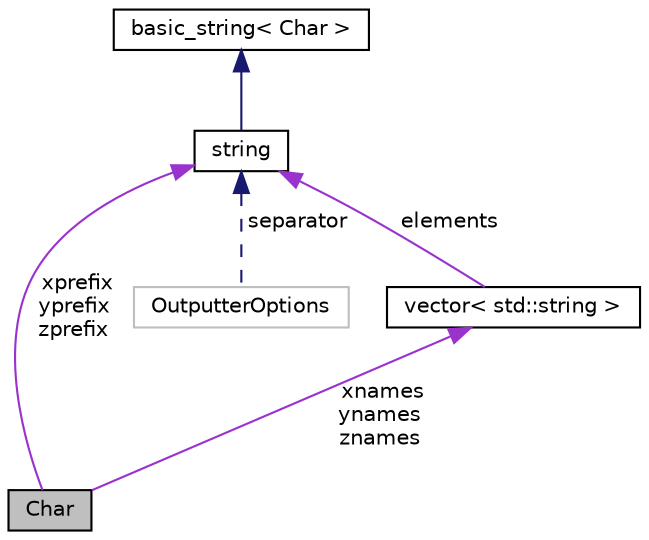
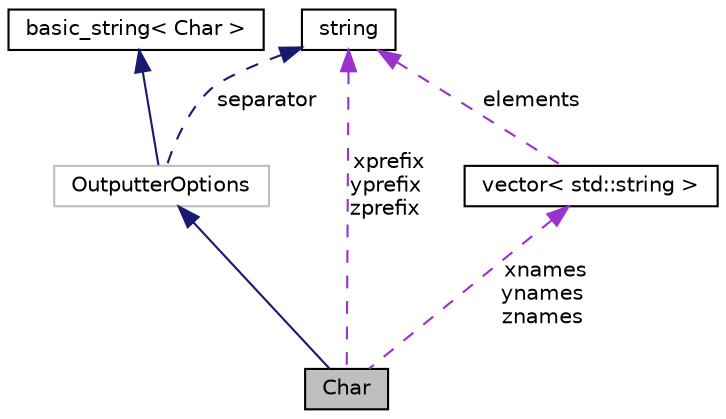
edge "string" -> "basic_string< Char >": now "OutputterOptions" -> "basic_string< Char >"
edge "vector< std::string >" -> "string": style solid -> dashed
edge "Char" -> "string": style solid -> dashed
edge "Char" -> "OutputterOptions": added
edge "Char" -> "vector< std::string >": style solid -> dashed
